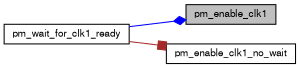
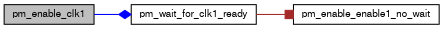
edge "pm_wait_for_clk1_ready" -> "pm_enable_clk1": reversed
node "pm_enable_clk1_no_wait": label "pm_enable_clk1_no_wait" -> "pm_enable_enable1_no_wait"
